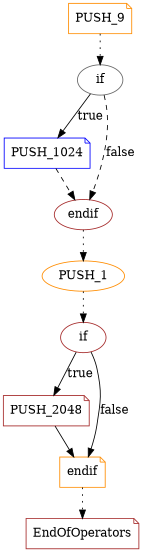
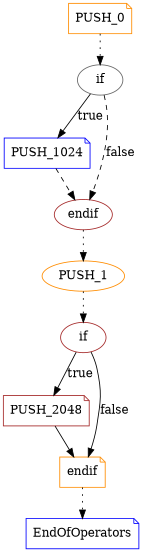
node "PUSH_9": label "PUSH_9" -> "PUSH_0"
node "EndOfOperators": color brown -> blue
